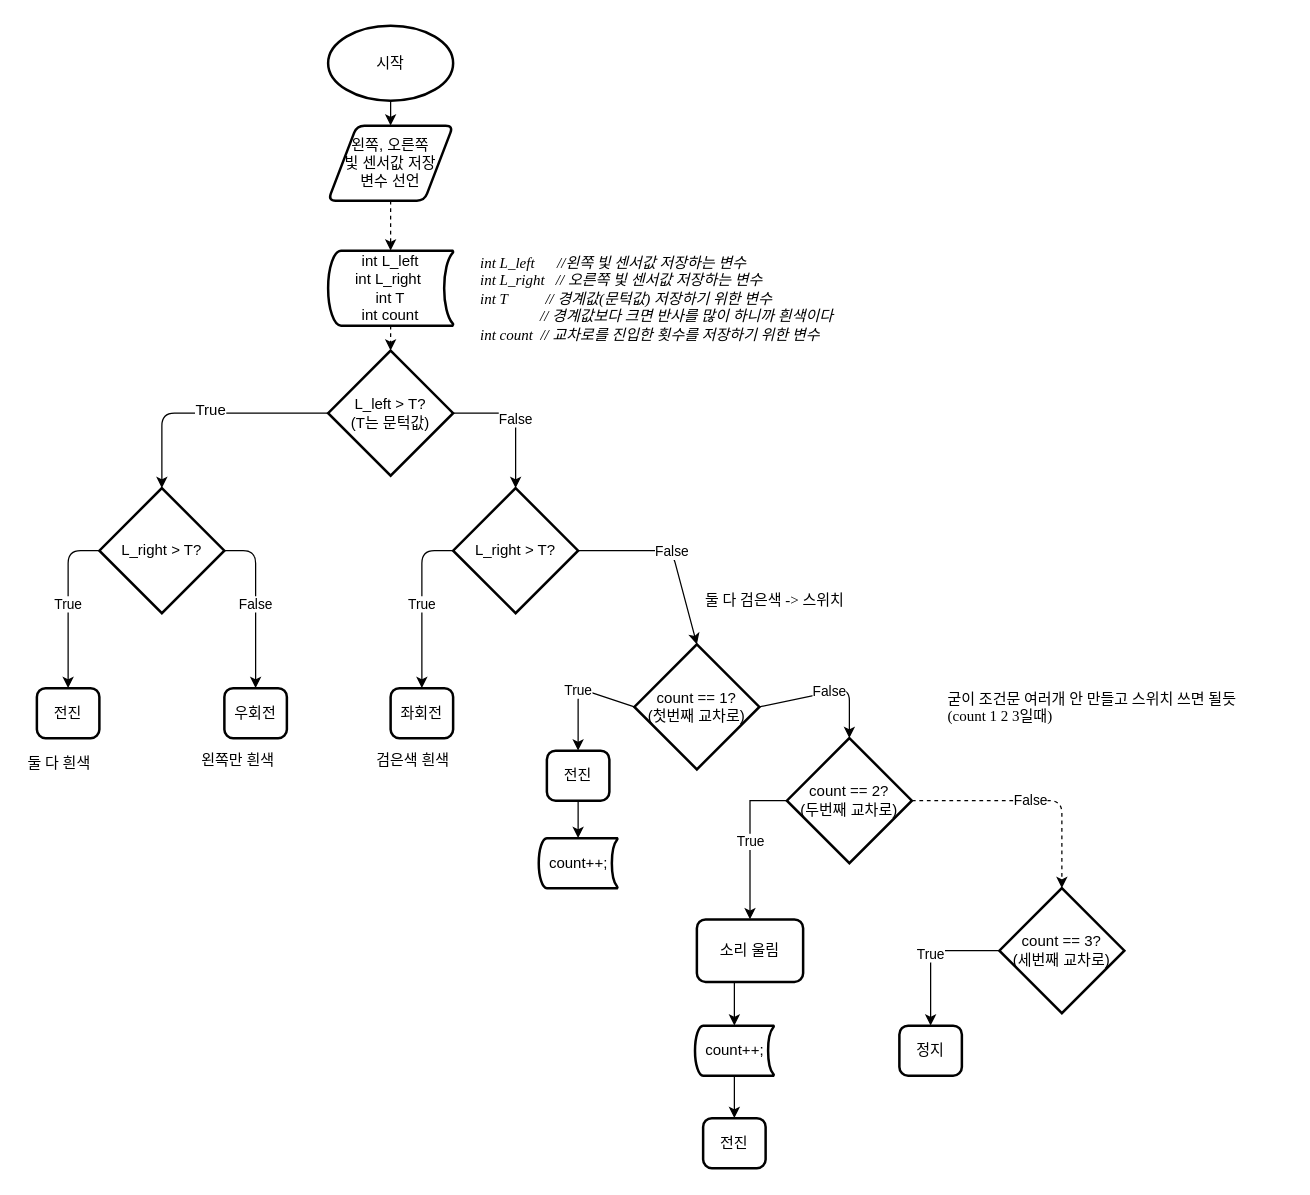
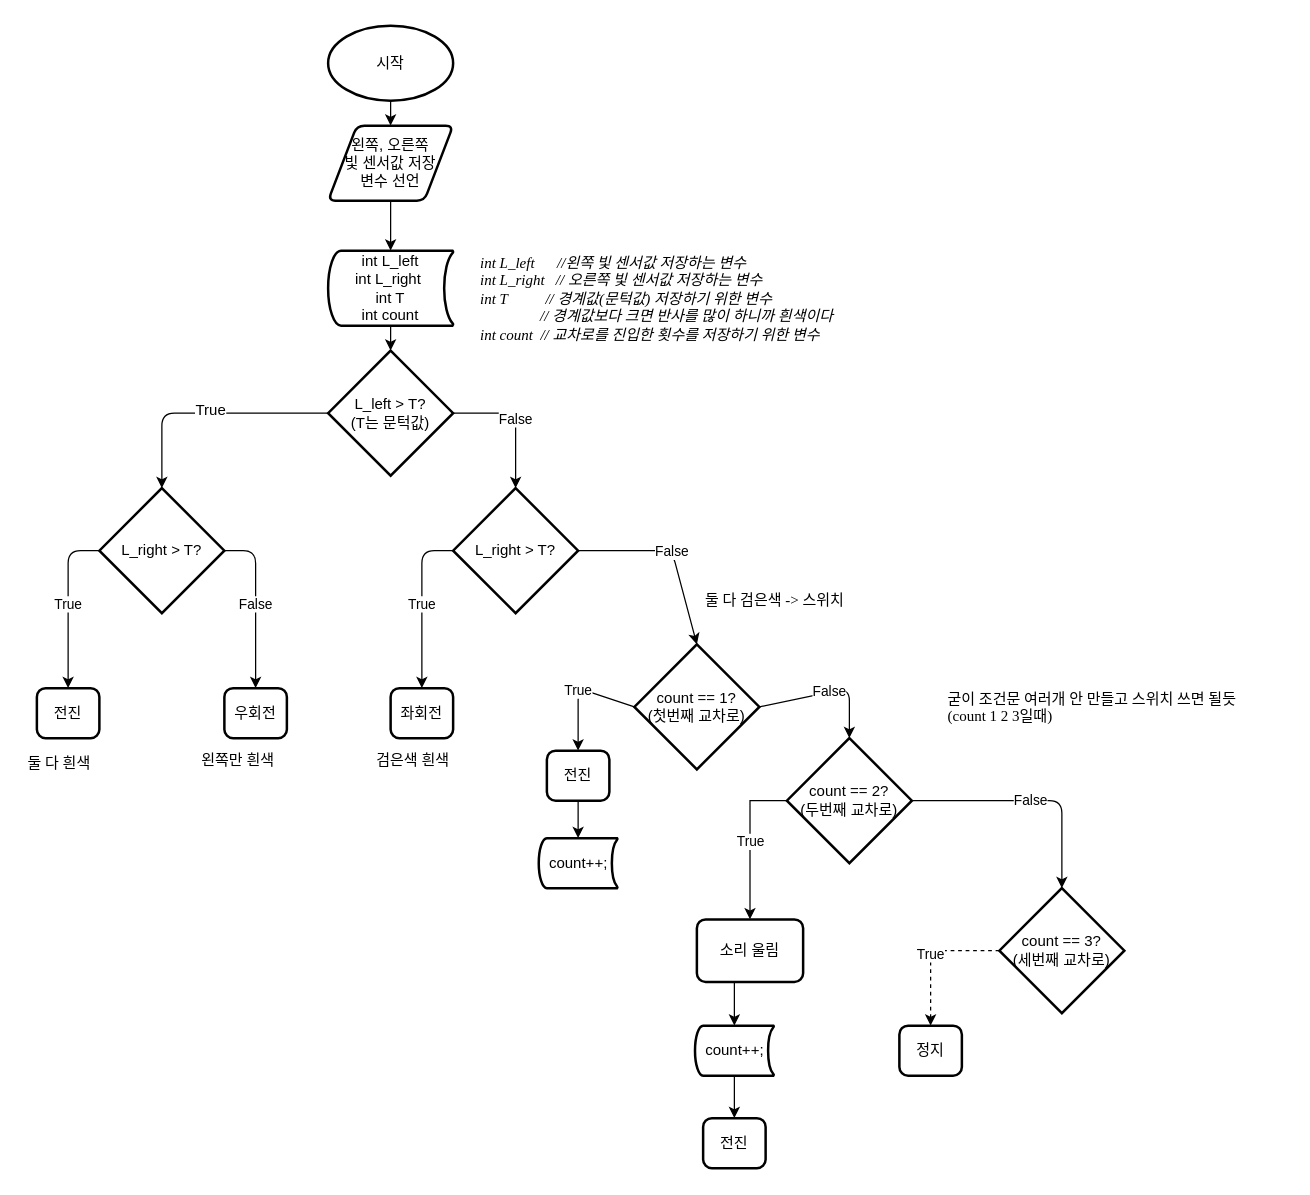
edge "왼쪽, 오른쪽 빛 센서값 저장 변수 선언" -> "int L_left int L_right int T int count": style dashed -> solid
edge "int L_left int L_right int T int count" -> "L_left > T? (T는 문턱값)": style dashed -> solid
edge "count == 2? (두번째 교차로)" -> "count == 3? (세번째 교차로)": style dashed -> solid
edge "count == 3? (세번째 교차로)" -> "정지": style solid -> dashed
